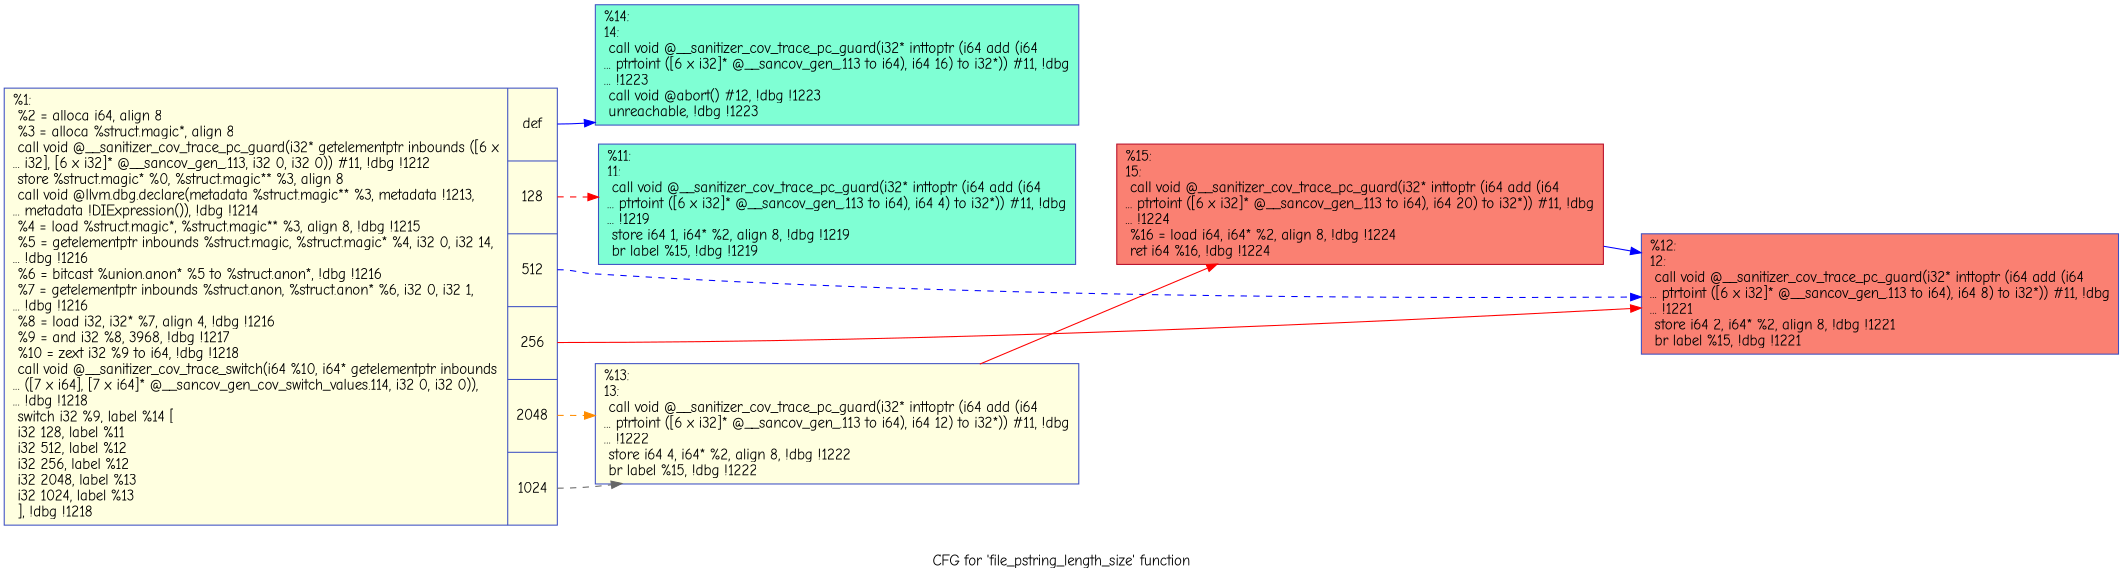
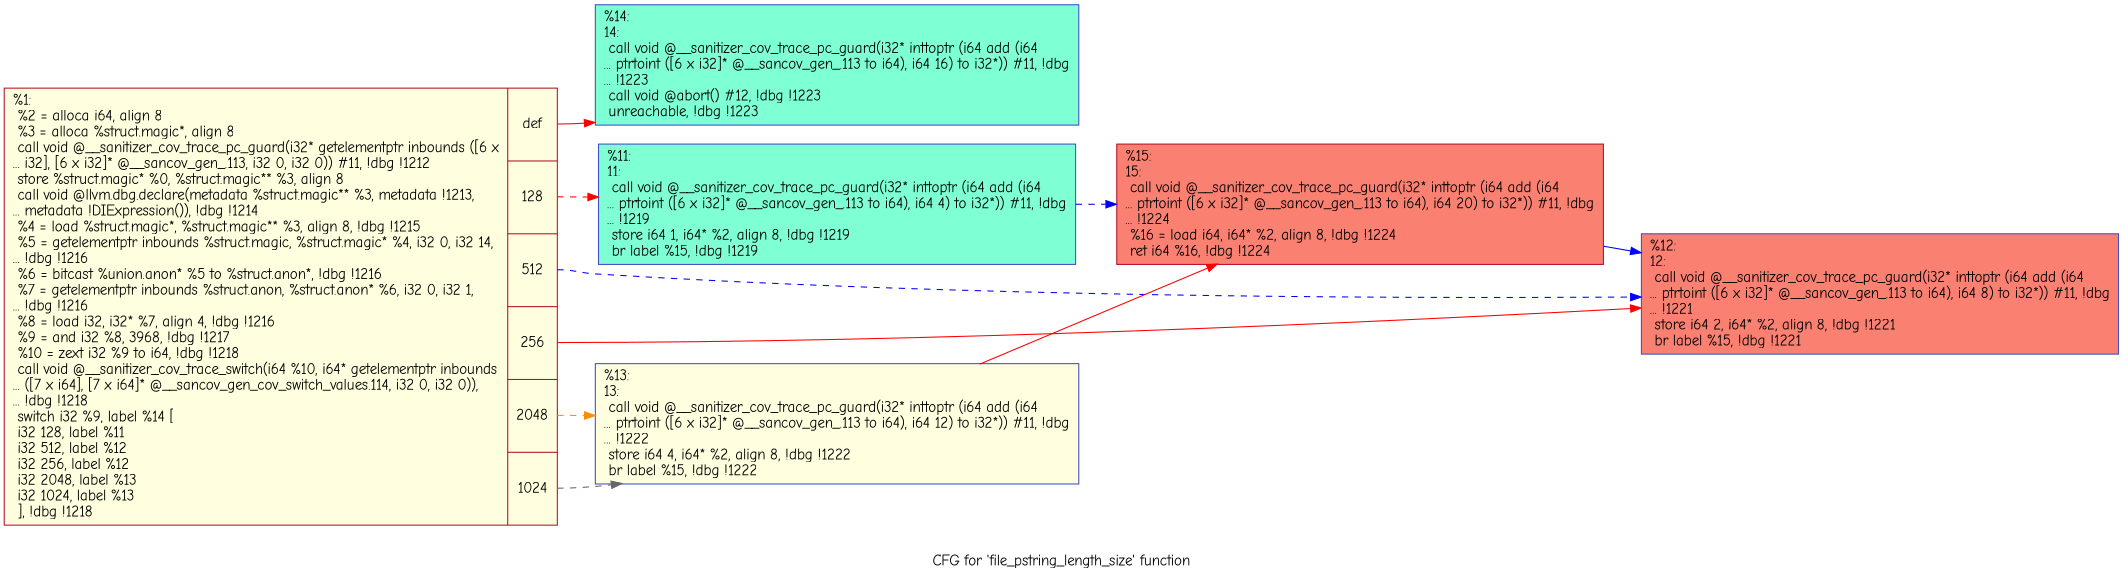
edge "%1:" -> "%14:": color blue -> red
edge "%11:" -> "%15:": added
node "%1:": color #3d50c3ff -> #b70d28ff
